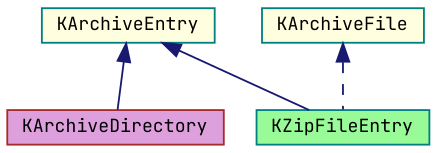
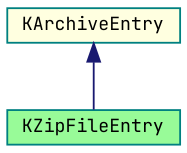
node "KArchiveFile": removed
node "KArchiveDirectory": removed
